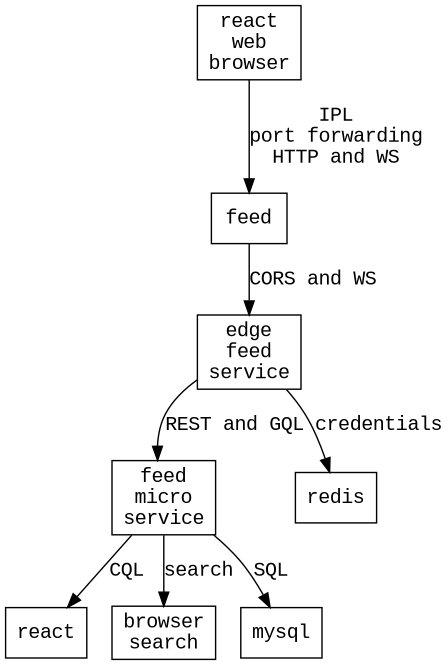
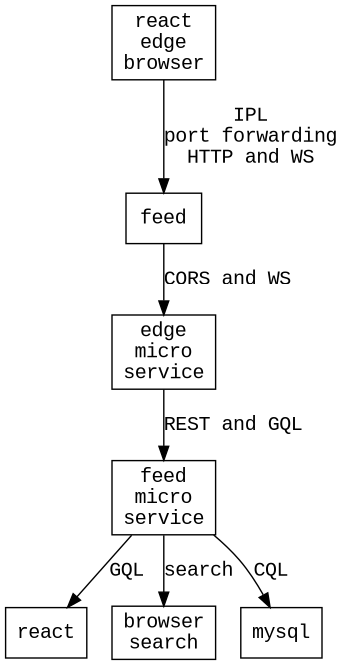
node "react web browser": label "react web browser" -> "react edge browser"
node "edge feed service": label "edge feed service" -> "edge micro service"
node "redis": removed
edge "feed micro service" -> "react": label "CQL" -> "GQL"
edge "feed micro service" -> "mysql": label "SQL" -> "CQL"
